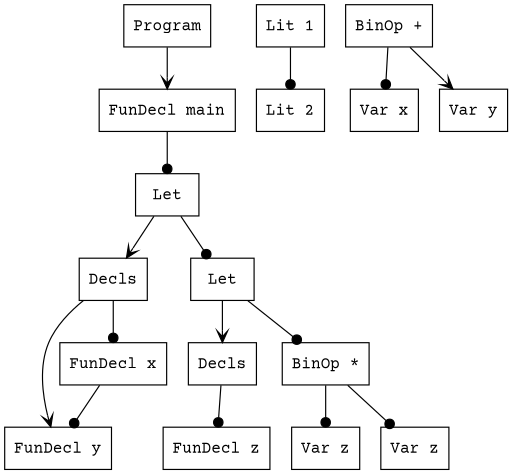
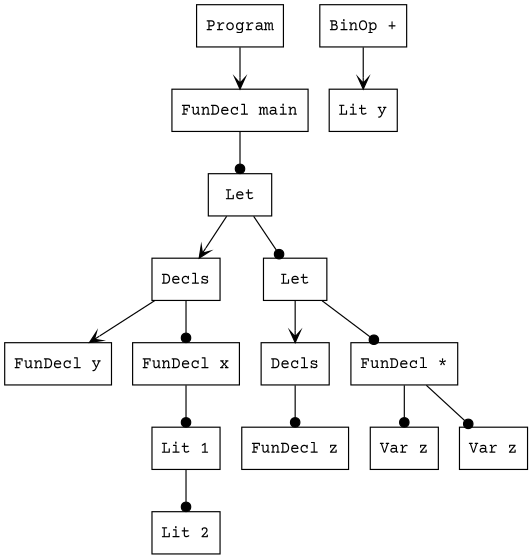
node "Var x": removed
node "Var y": label "Var y" -> "Lit y"
node "BinOp *": label "BinOp *" -> "FunDecl *"
edge "FunDecl x" -> "FunDecl y": now "FunDecl x" -> "Lit 1"
